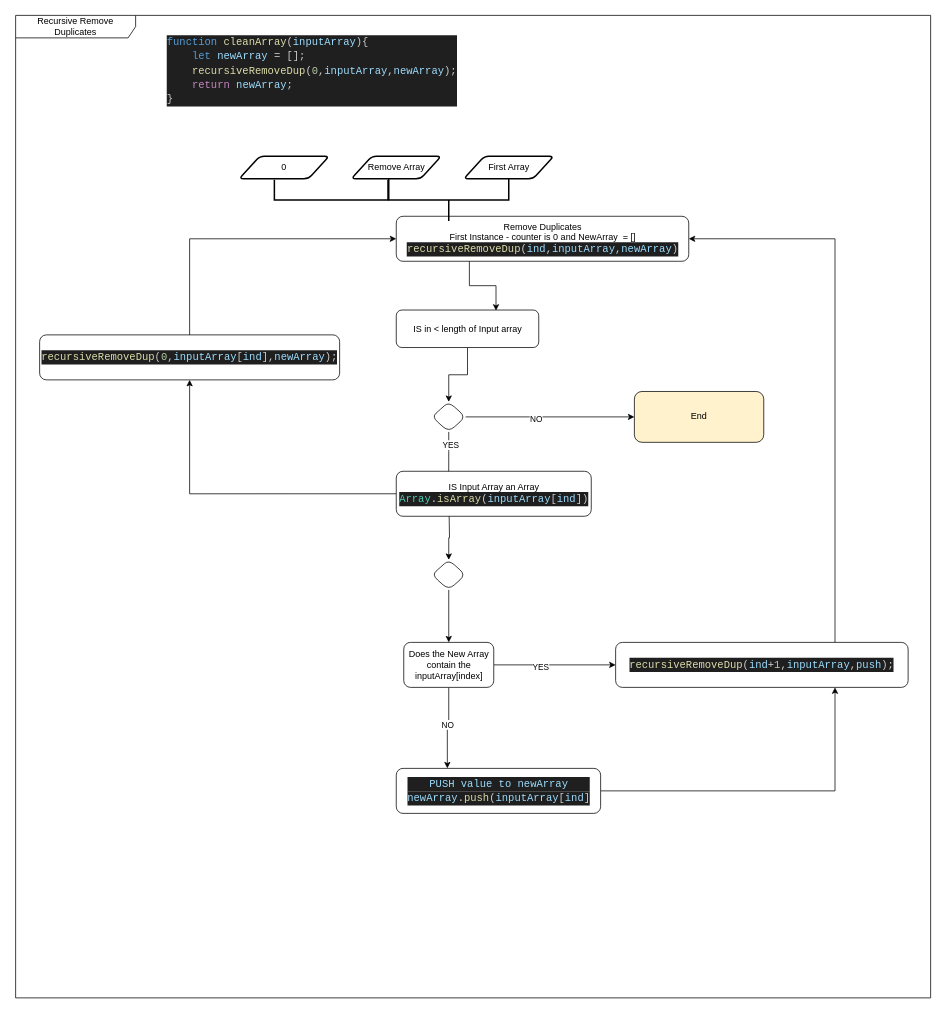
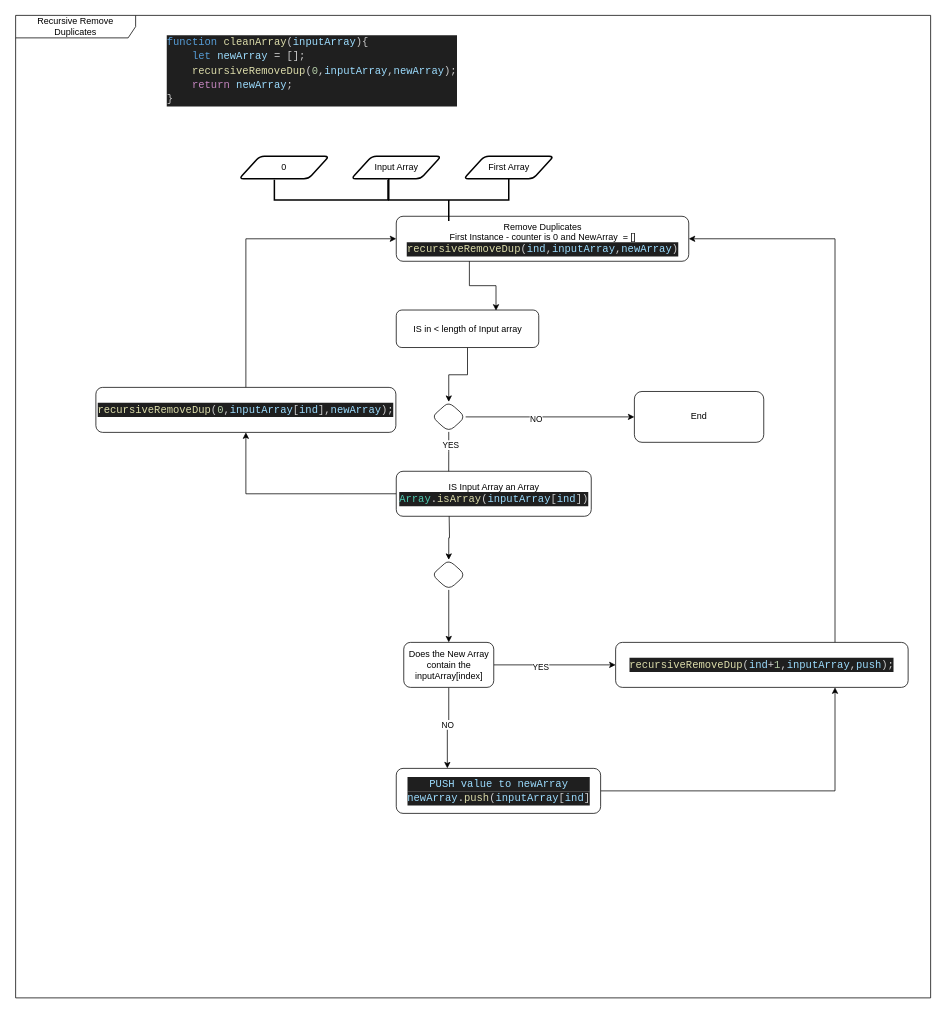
node "Remove Array": label "Remove Array" -> "Input Array"
node "recursiveRemoveDup(0,inputArray[ind],newArray);": moved (189, 357) -> (246, 410)
node "End": fillcolor #fff2cc -> #ffffff
